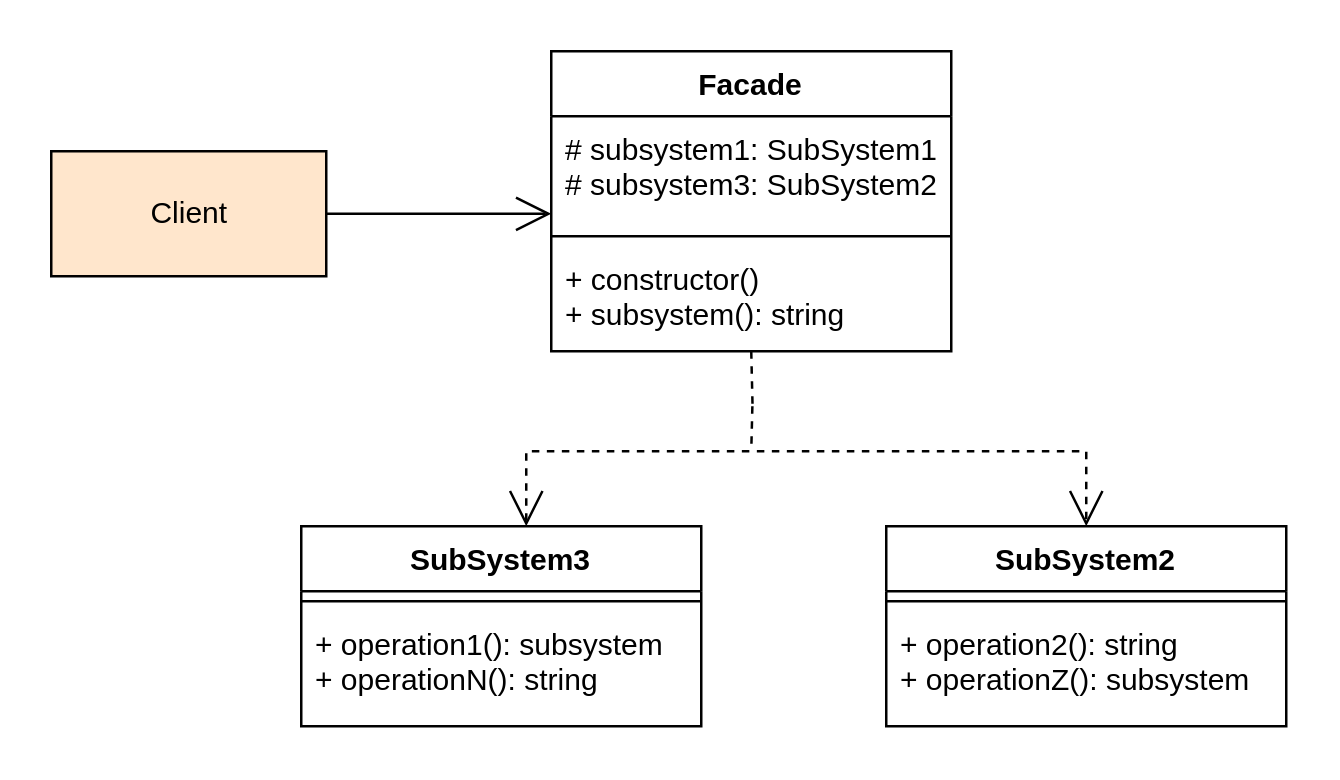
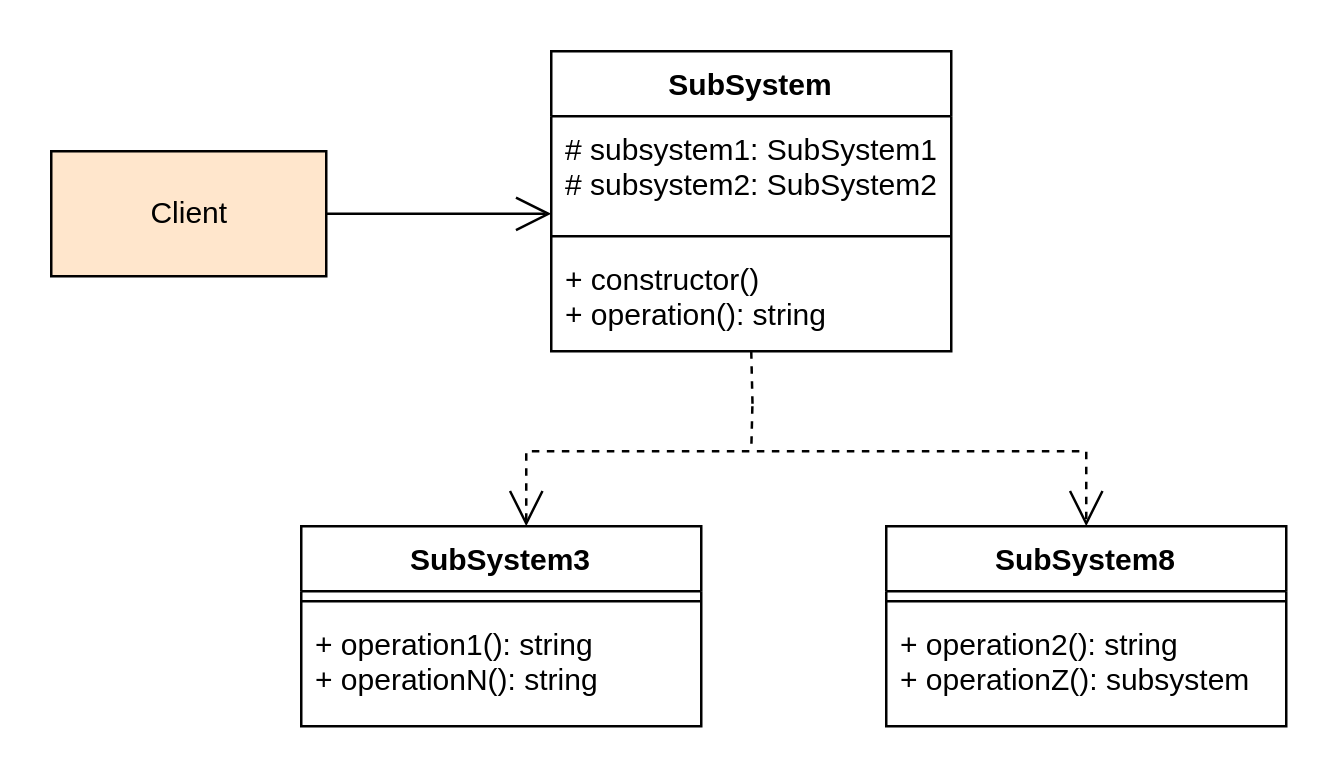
node "Facade": label "Facade" -> "SubSystem"
node "# subsystem1: SubSystem1 # subsystem3: SubSystem2": label "# subsystem1: SubSystem1 # subsystem3: SubSystem2" -> "# subsystem1: SubSystem1 # subsystem2: SubSystem2"
node "+ constructor() + subsystem(): string": label "+ constructor() + subsystem(): string" -> "+ constructor() + operation(): string"
node "SubSystem2": label "SubSystem2" -> "SubSystem8"
node "+ operation1(): subsystem + operationN(): string": label "+ operation1(): subsystem + operationN(): string" -> "+ operation1(): string + operationN(): string"
